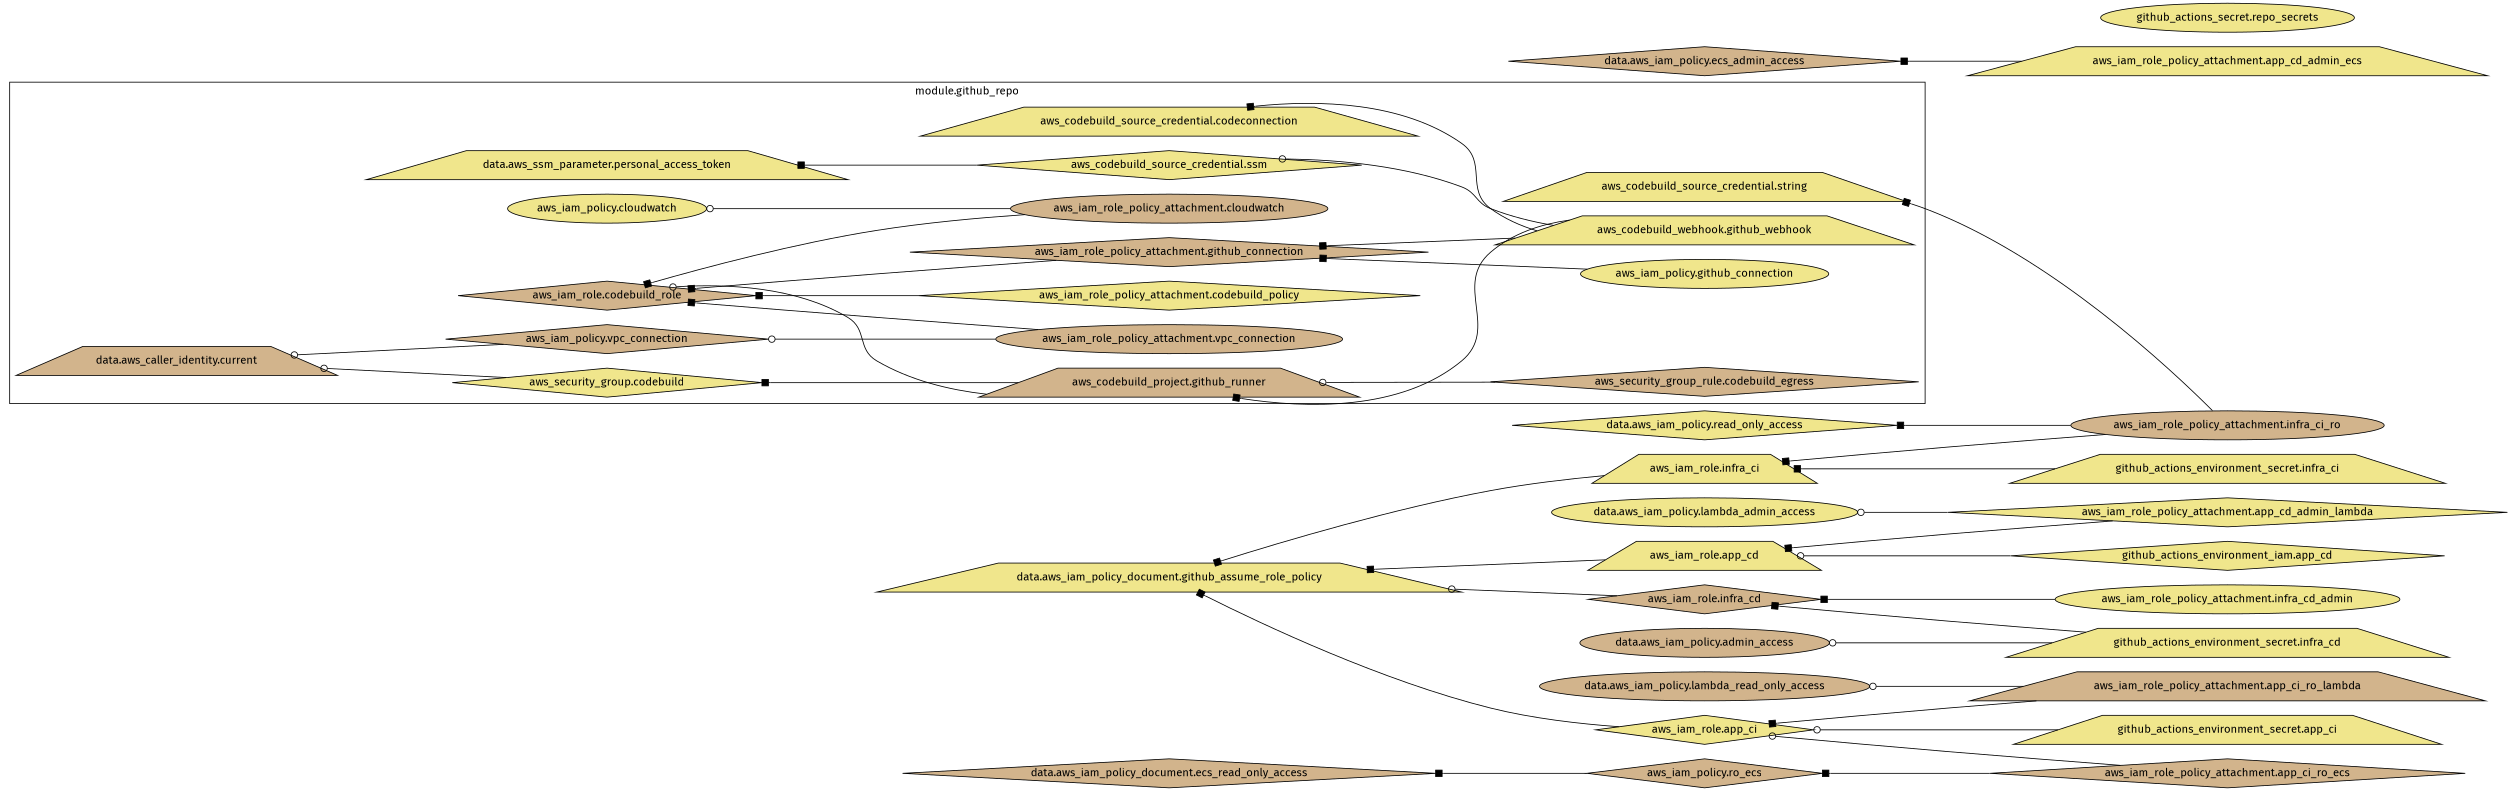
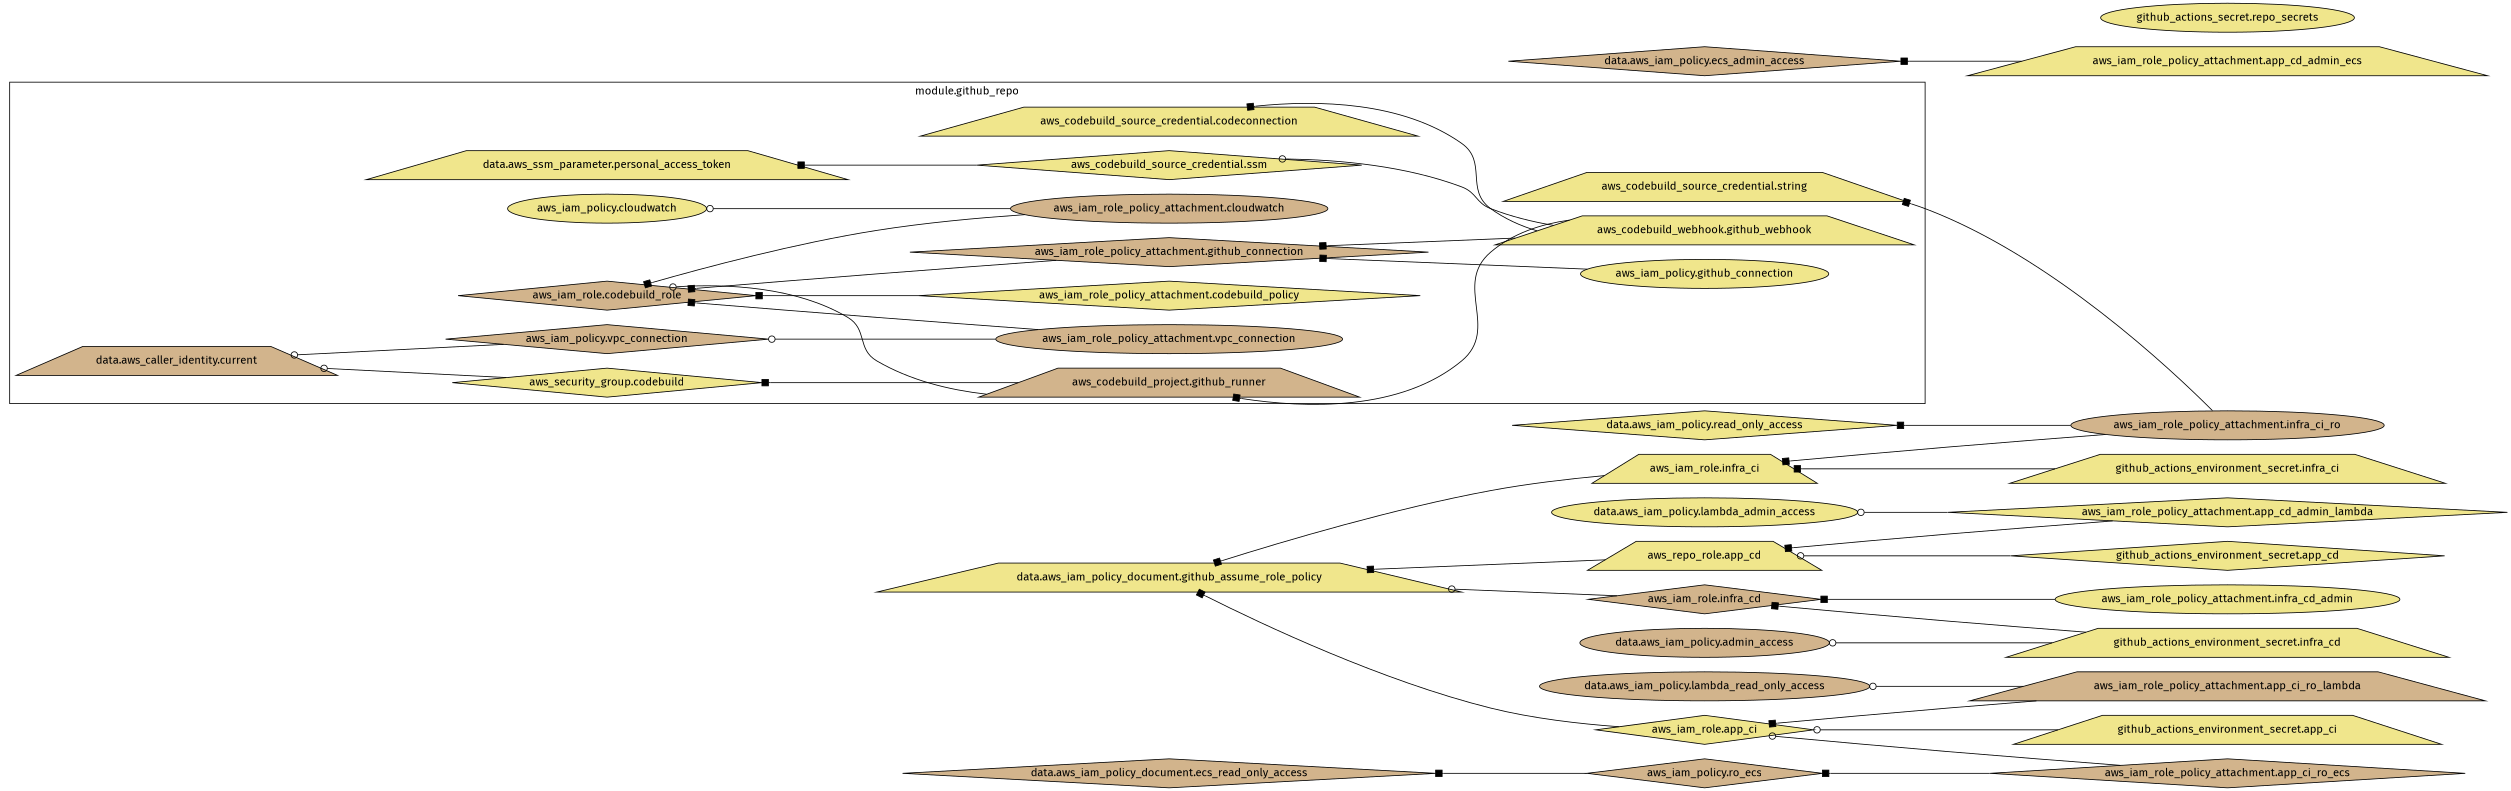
node "aws_security_group_rule.codebuild_egress": removed
node "aws_iam_role.app_cd": label "aws_iam_role.app_cd" -> "aws_repo_role.app_cd"
node "github_actions_environment_iam.app_cd": label "github_actions_environment_iam.app_cd" -> "github_actions_environment_secret.app_cd"
